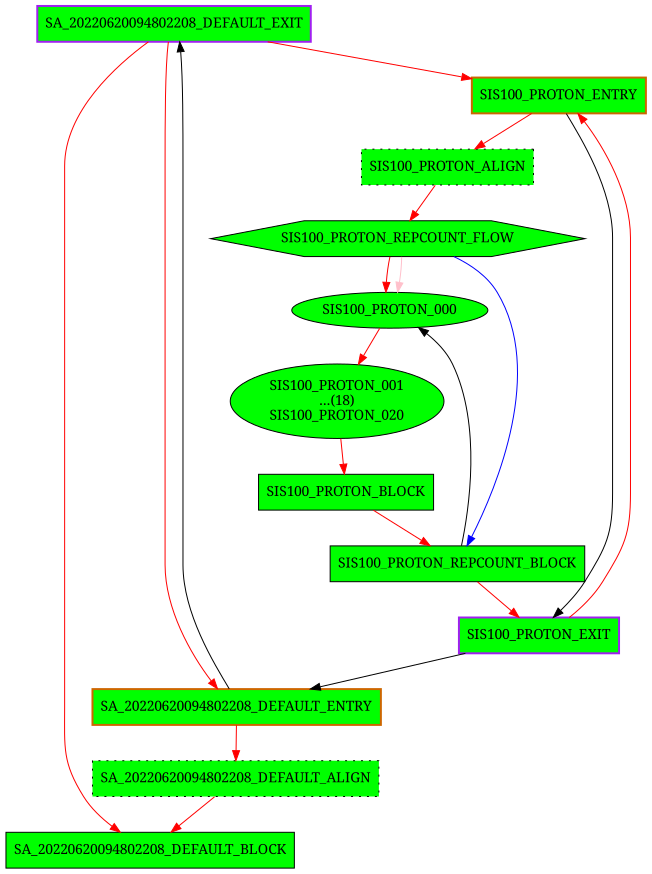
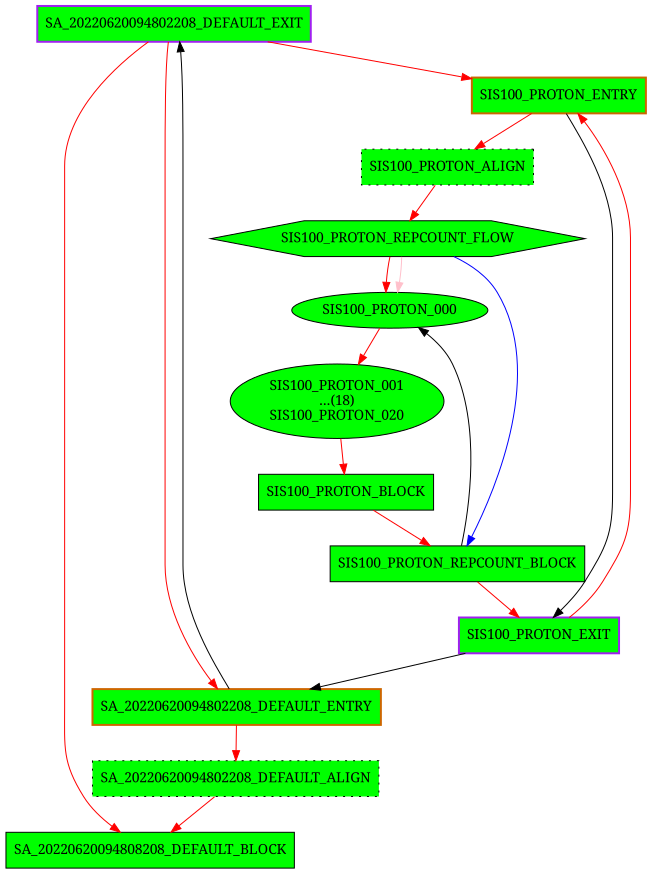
node "SA_20220620094802208_DEFAULT_BLOCK": label "SA_20220620094802208_DEFAULT_BLOCK" -> "SA_20220620094808208_DEFAULT_BLOCK"
